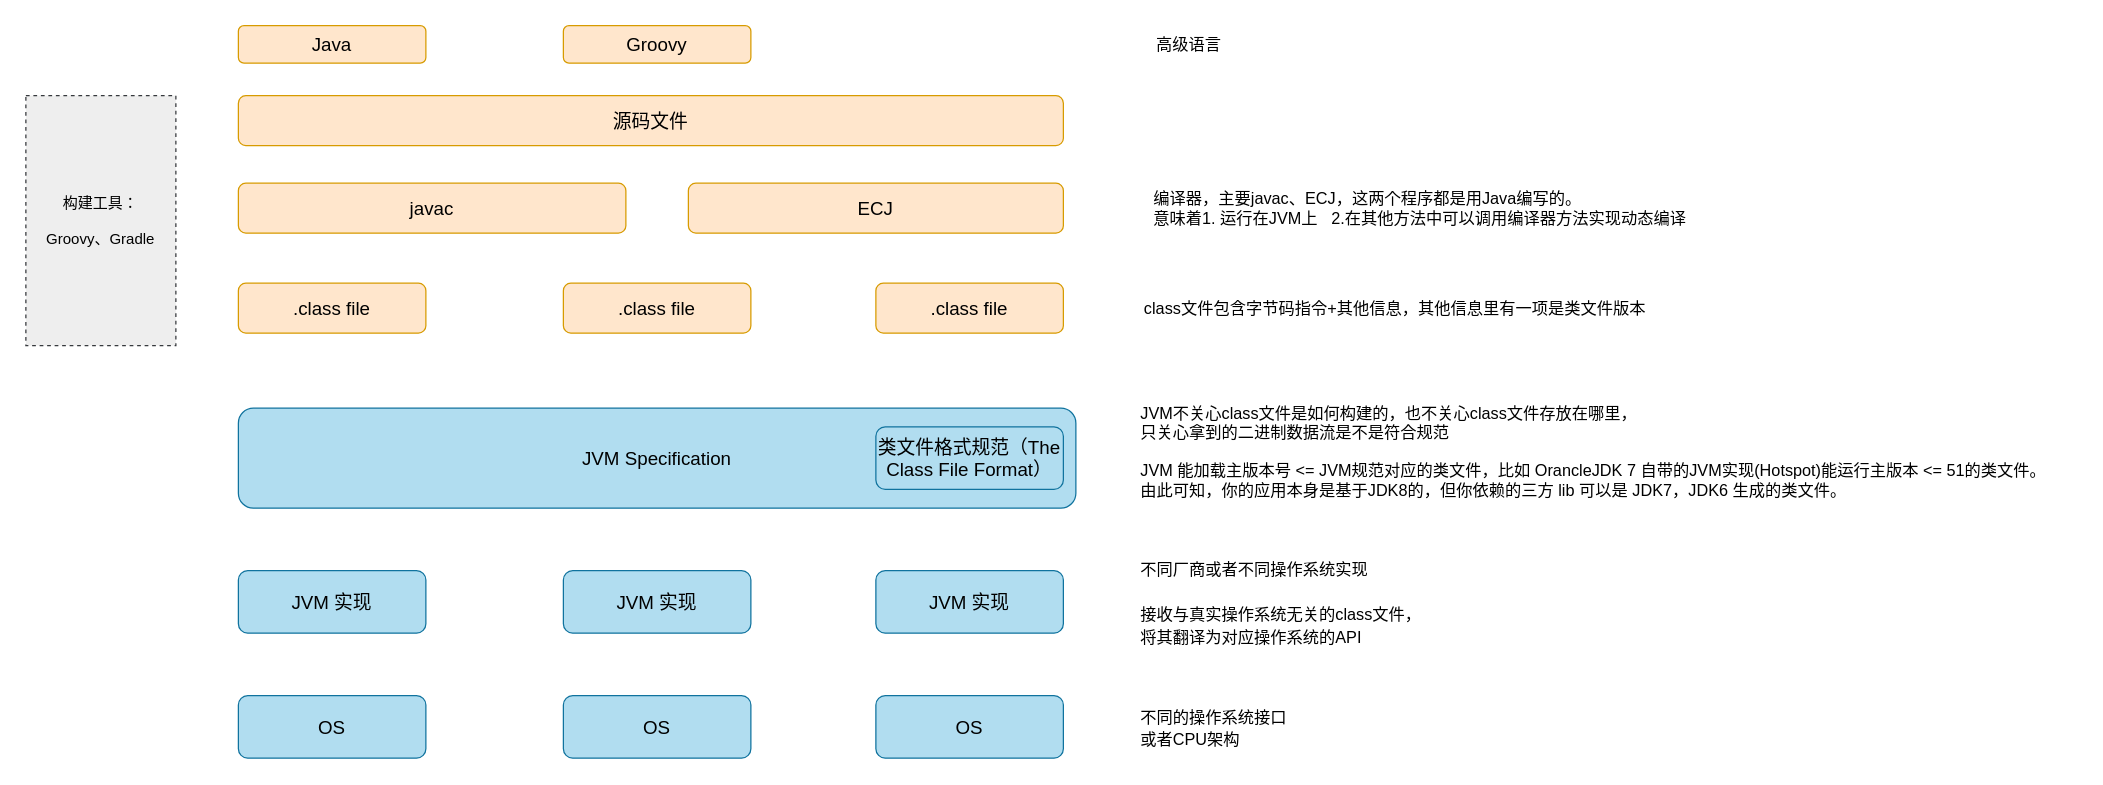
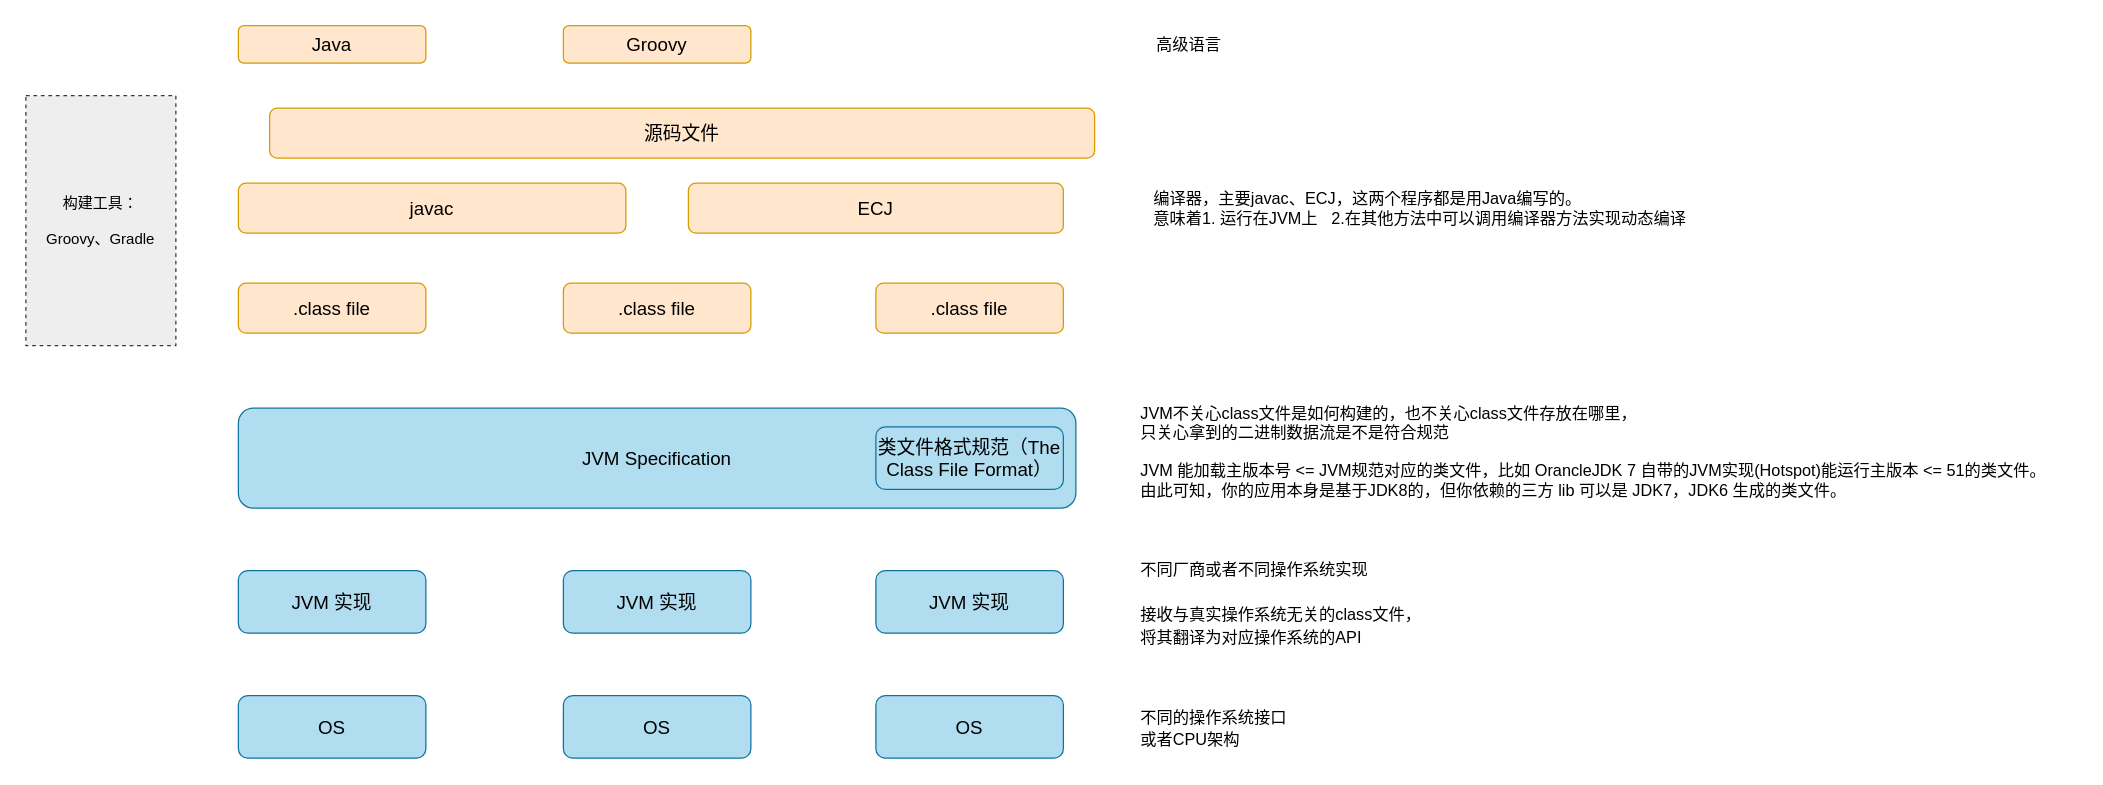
node "源码文件": moved (651, 121) -> (682, 133)
node "class文件包含字节码指令+其他信息，其他信息里有一项是类文件版本": removed
